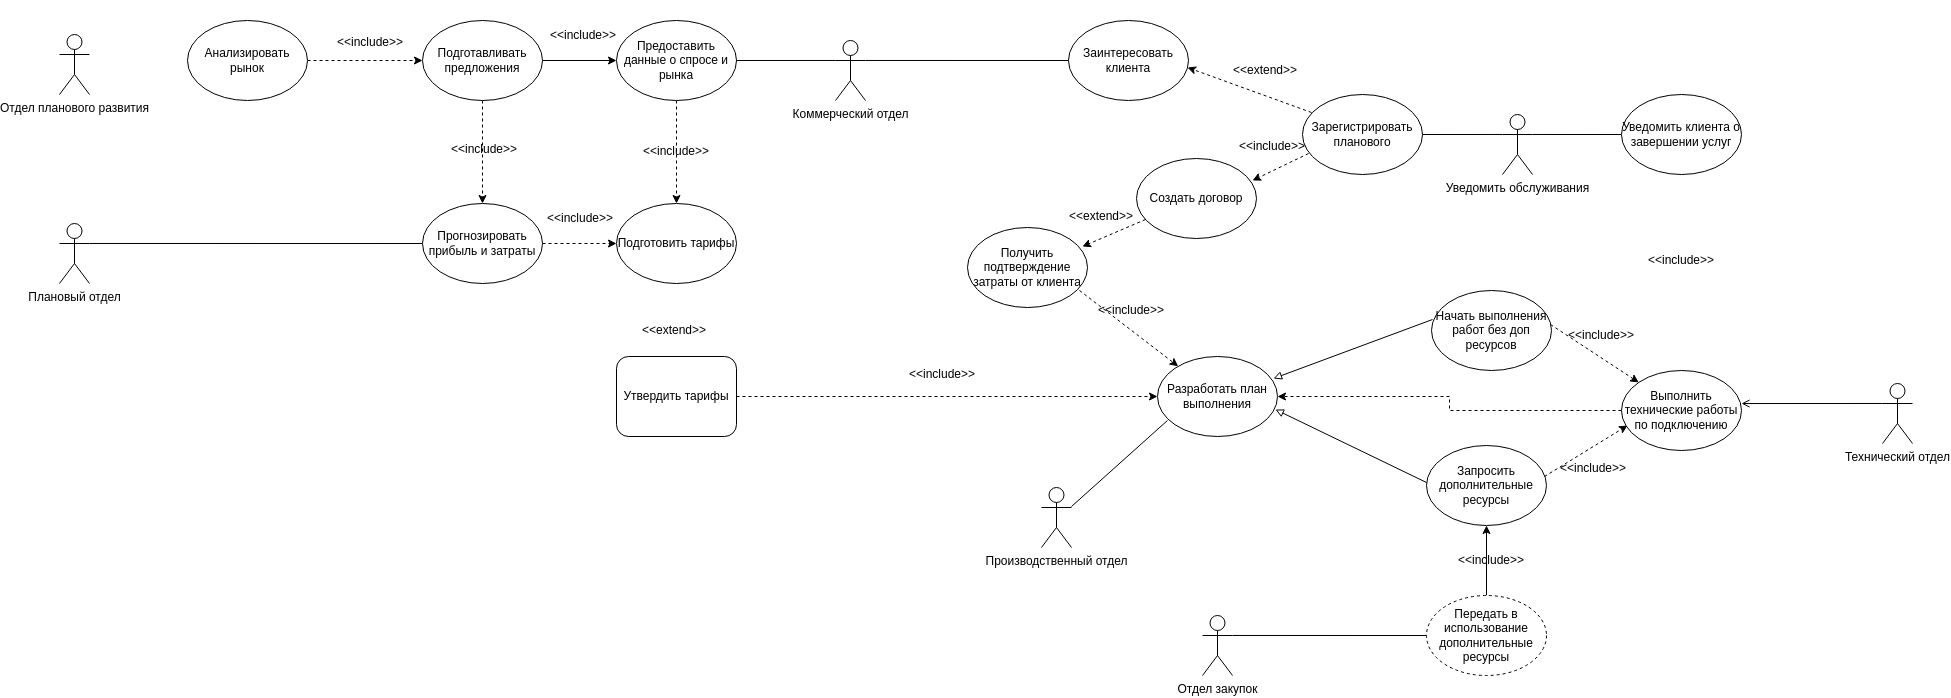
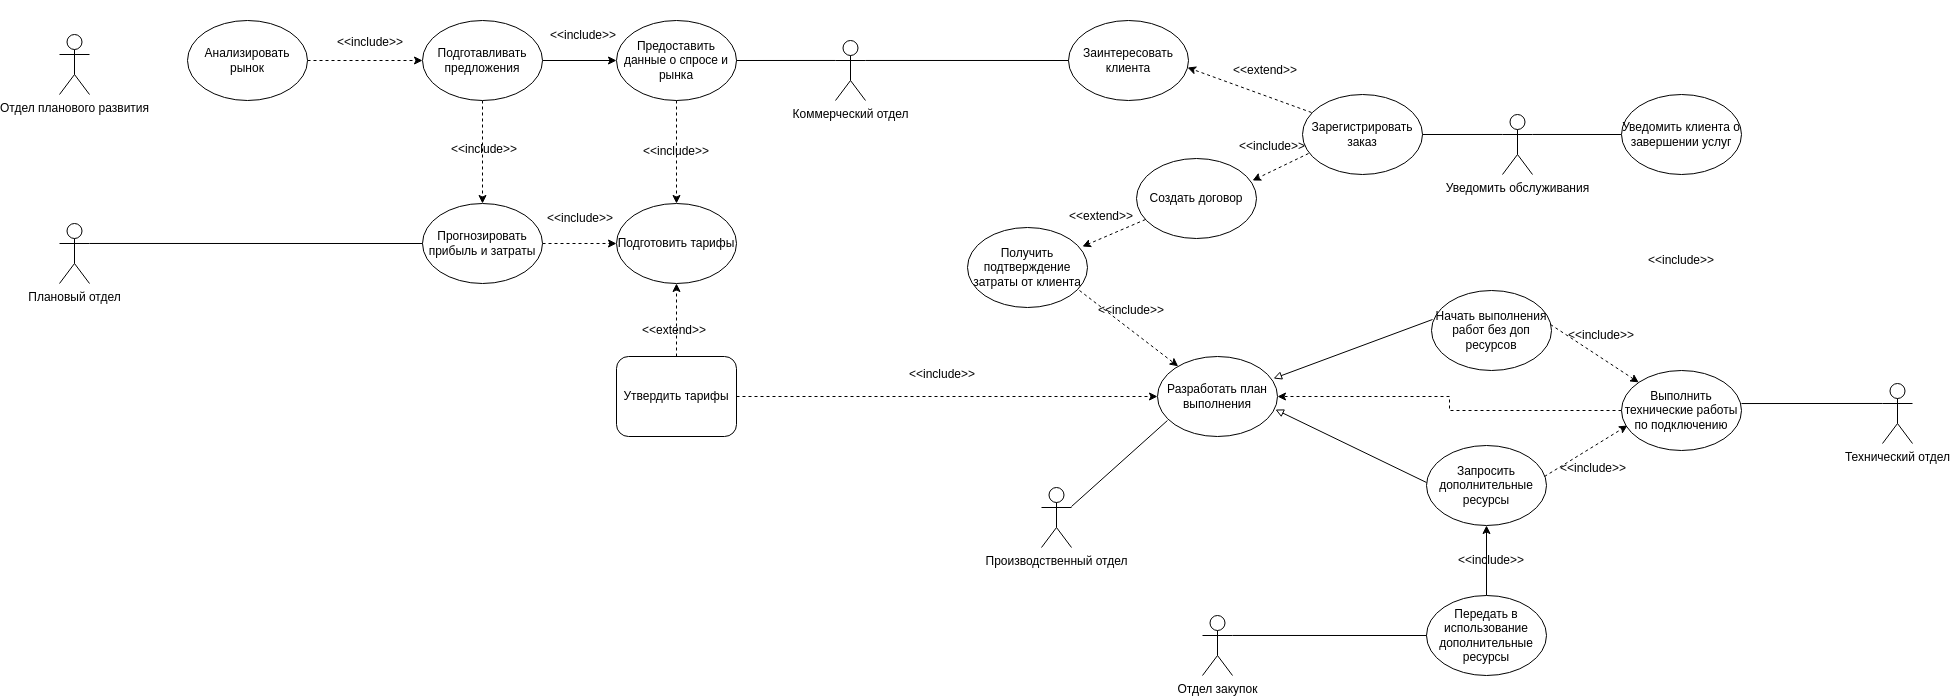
node "Зарегистрировать планового": label "Зарегистрировать планового" -> "Зарегистрировать заказ"
edge "Утвердить тарифы" -> "Подготовить тарифы": added
edge "Технический отдел" -> "Выполнить технические работы по подключению": arrowhead open -> none
node "Передать в использование дополнительные ресурсы": style dashed -> solid
